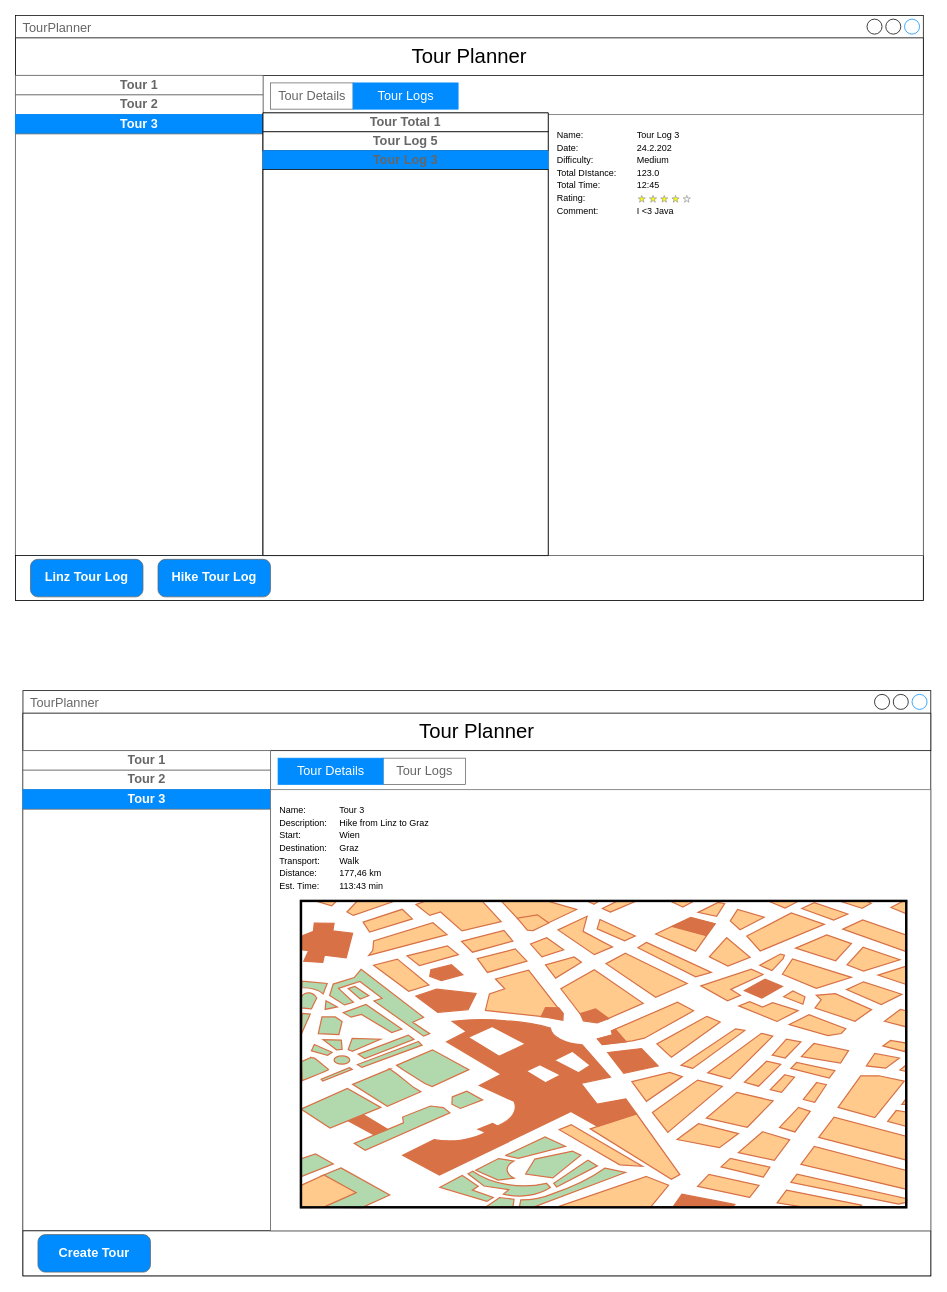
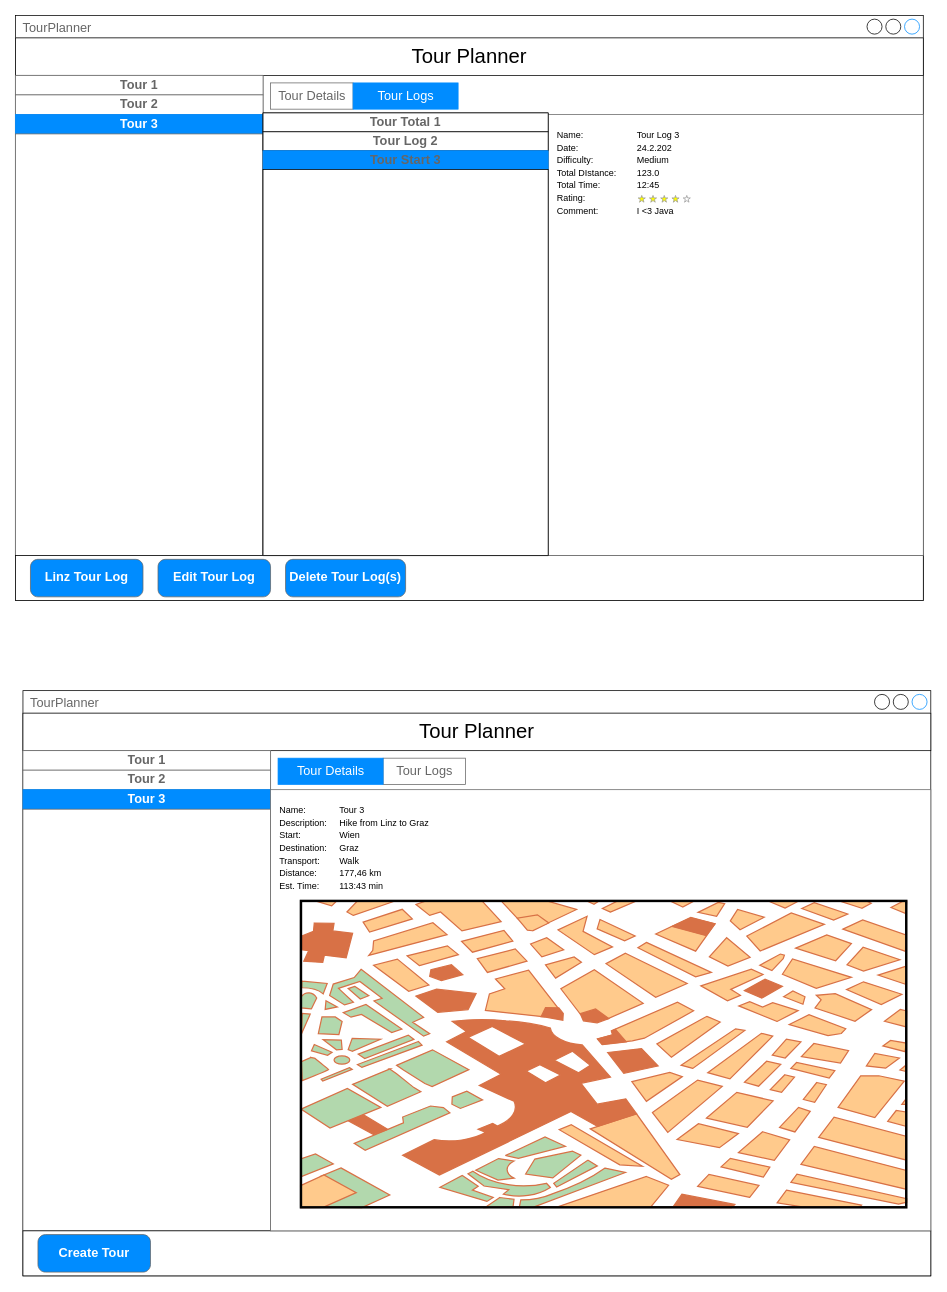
node "Tour Log 5": label "Tour Log 5" -> "Tour Log 2"
node "Tour Log 3": label "Tour Log 3" -> "Tour Start 3"
node "Hike Tour Log": label "Hike Tour Log" -> "Edit Tour Log"
node "Delete Tour Log(s)": added
